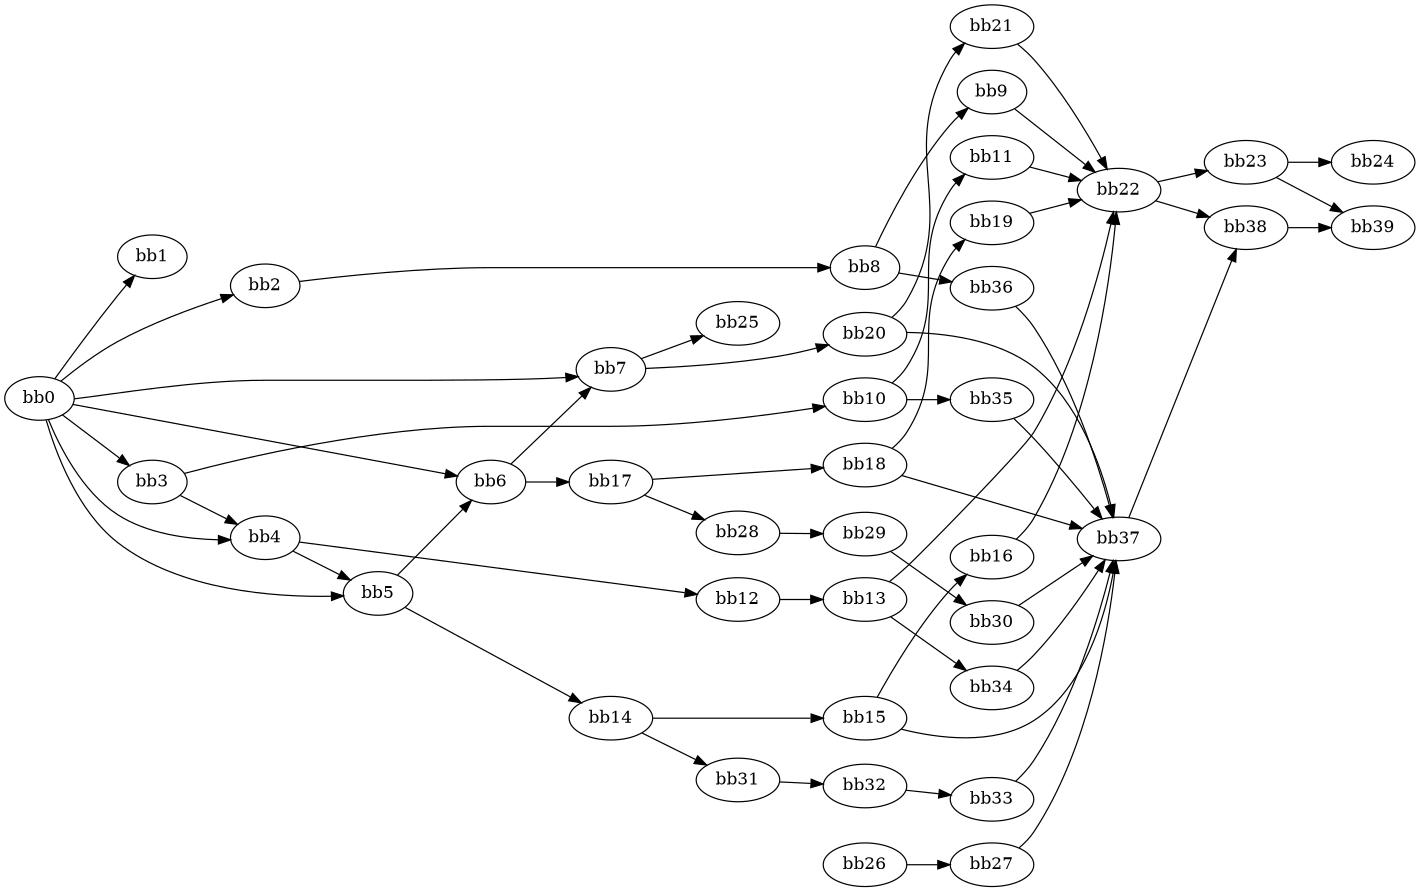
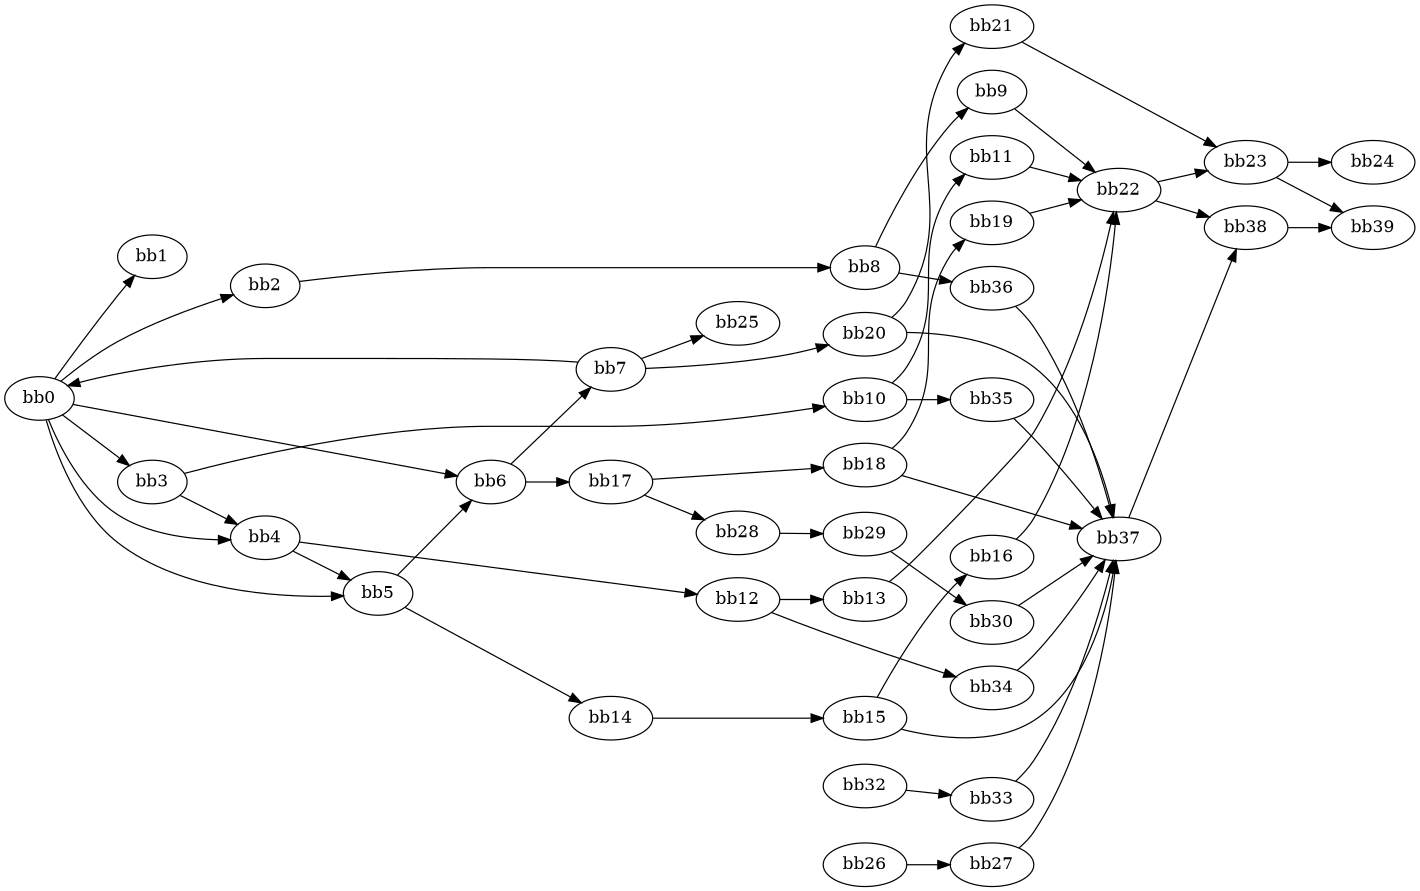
edge "bb21" -> "bb22": now "bb21" -> "bb23"
edge "bb0" -> "bb7": reversed
edge "bb13" -> "bb34": now "bb12" -> "bb34"
node "bb31": removed
